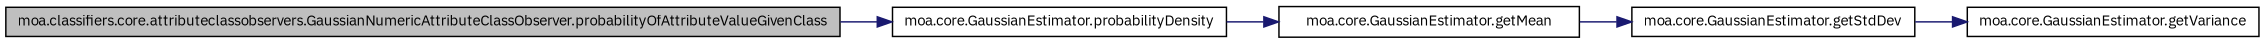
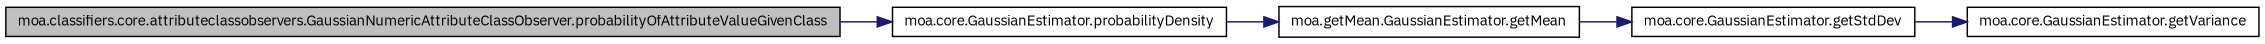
node "moa.core.GaussianEstimator.getMean": label "moa.core.GaussianEstimator.getMean" -> "moa.getMean.GaussianEstimator.getMean"
